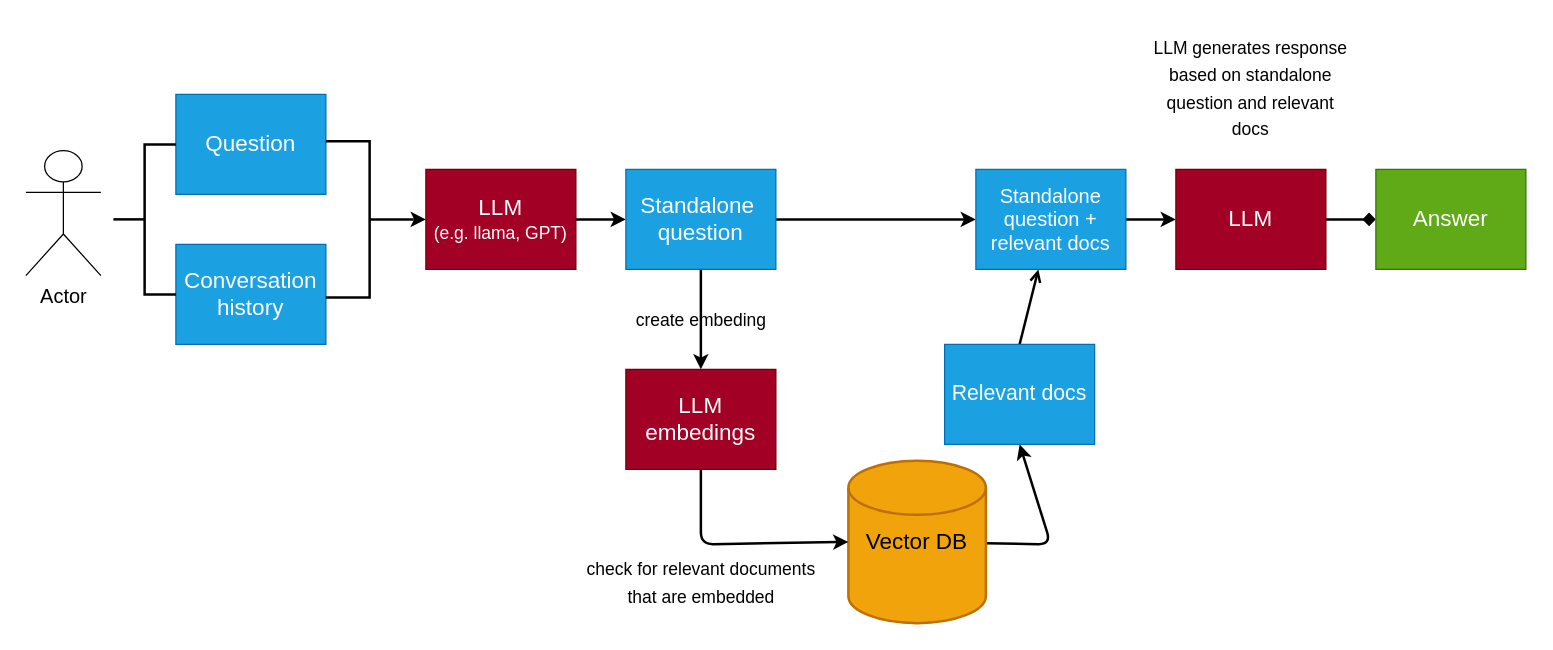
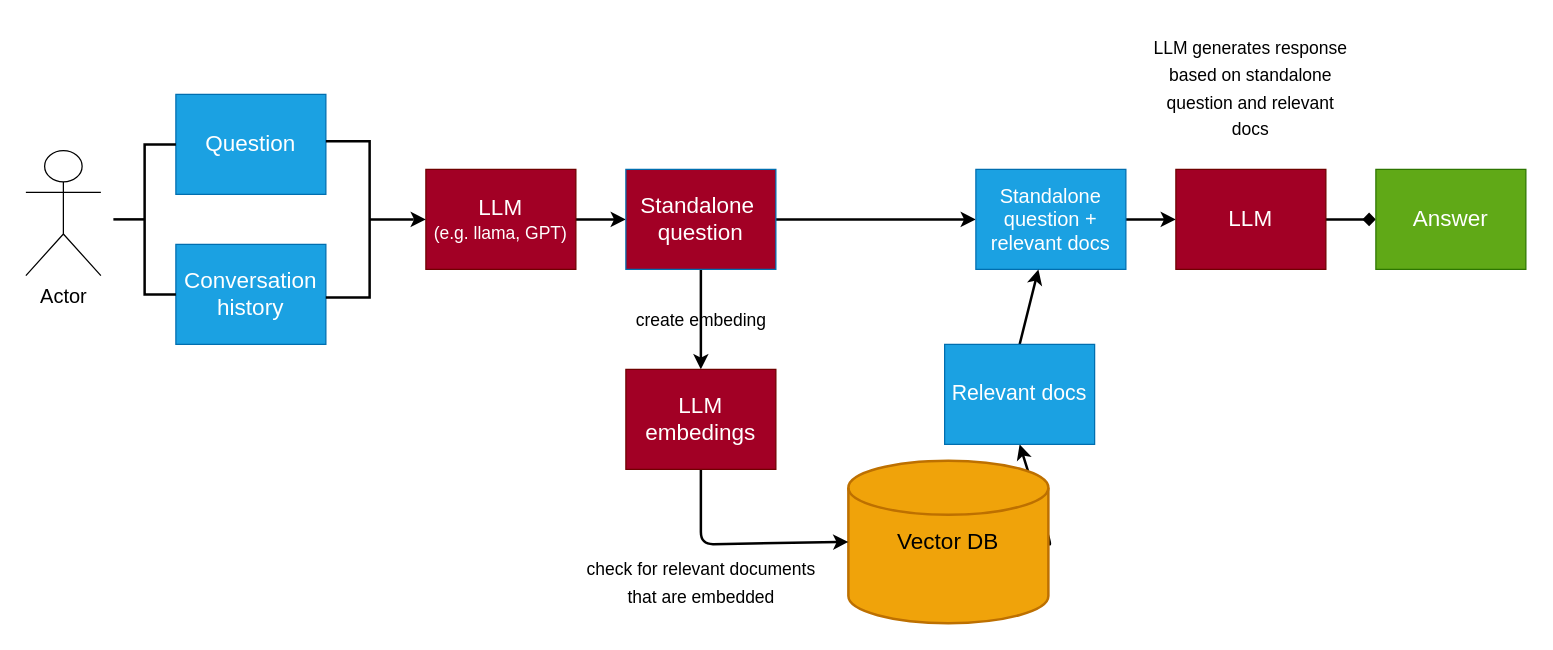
node "Standalone question": fillcolor #1ba1e2 -> #a20025
edge "Relevant docs" -> "Standalone question + relevant docs": arrowhead open -> classic
node "Vector DB": size 138x163 -> 200x163
